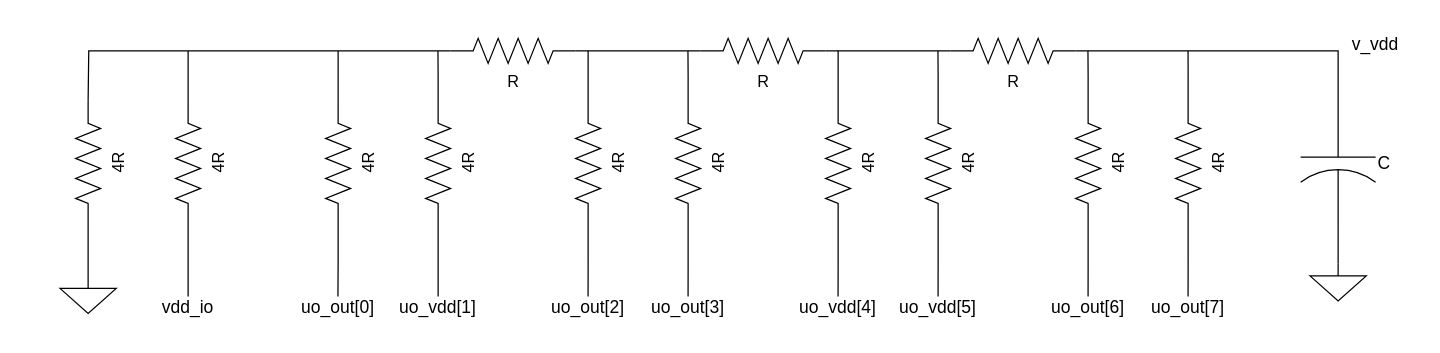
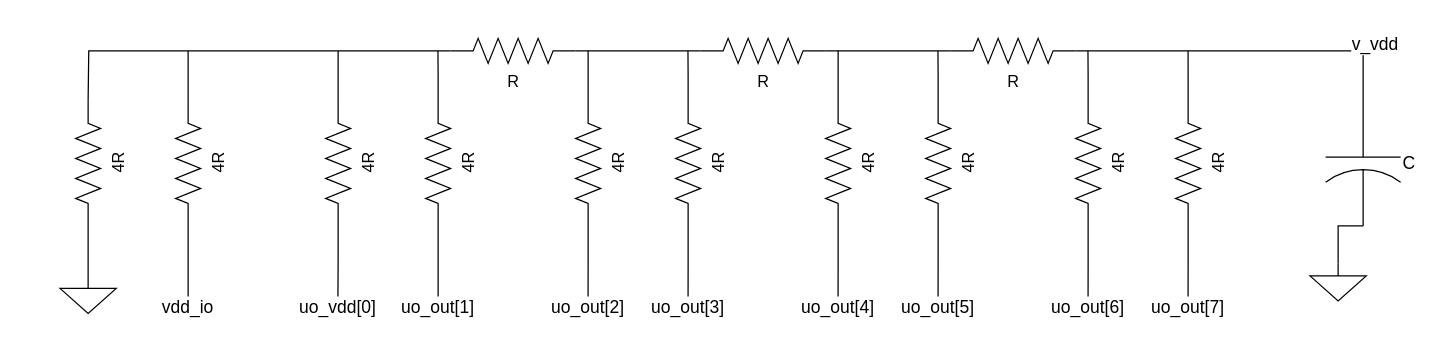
node "C": moved (1338, 163) -> (1363, 163)
node "uo_out[0]": label "uo_out[0]" -> "uo_vdd[0]"
node "uo_vdd[1]": label "uo_vdd[1]" -> "uo_out[1]"
node "uo_vdd[4]": label "uo_vdd[4]" -> "uo_out[4]"
node "uo_vdd[5]": label "uo_vdd[5]" -> "uo_out[5]"
